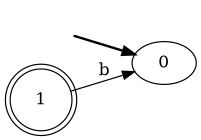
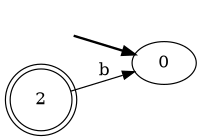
node "1": label "1" -> "2"
